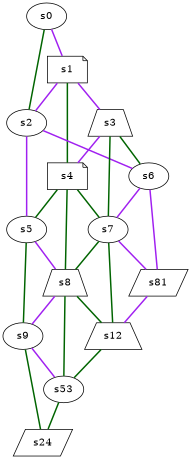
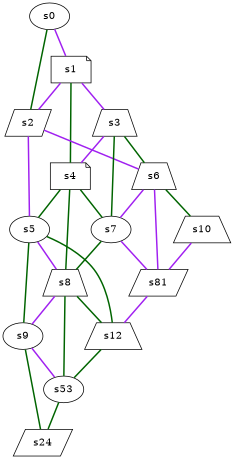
node "s2": shape ellipse -> parallelogram
node "s6": shape ellipse -> trapezium
node "s10": added
edge "s7" -- "s12": now "s5" -- "s12"
